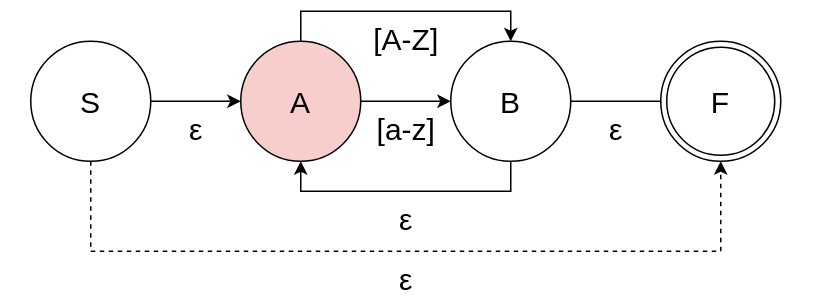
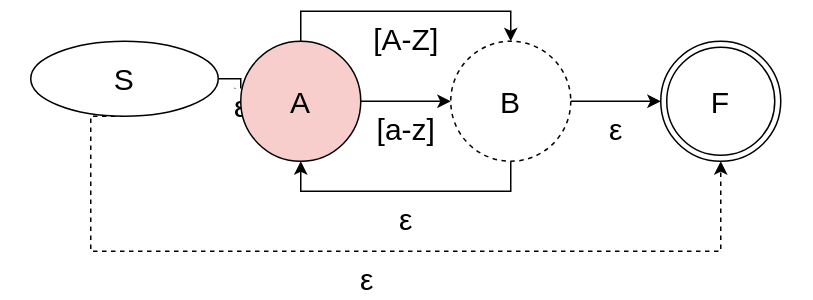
node "S": size 120x120 -> 188x75
node "B": style solid -> dashed
edge "B" -- "F": arrowhead none -> classic
